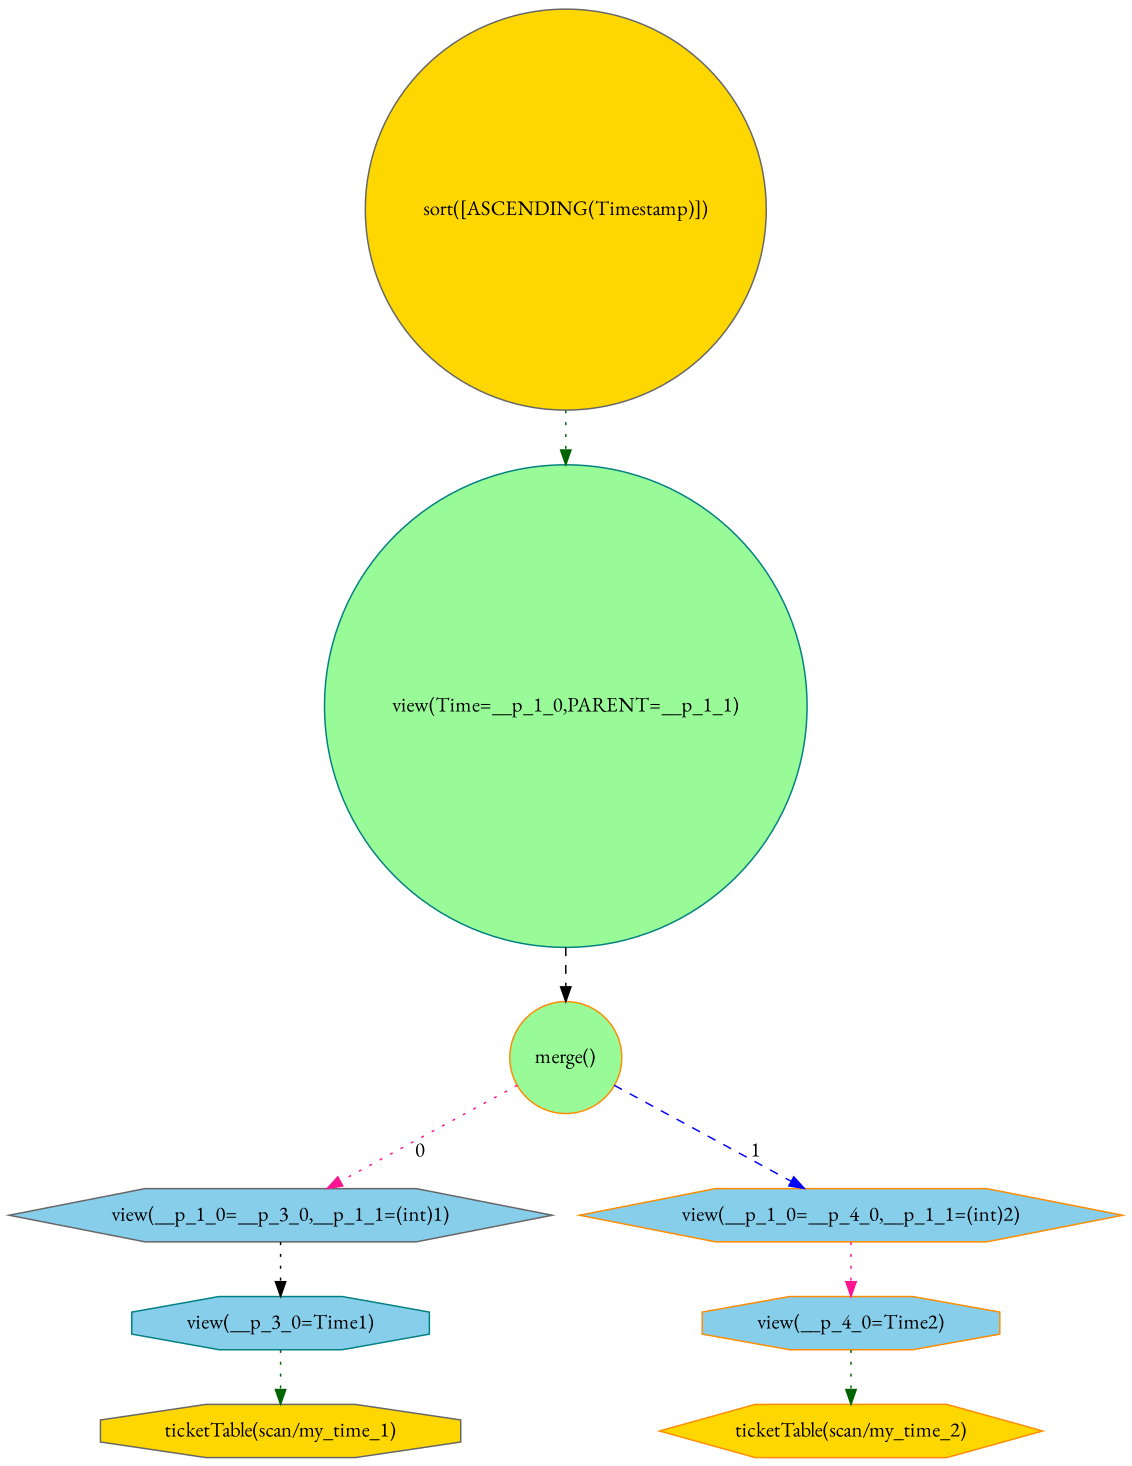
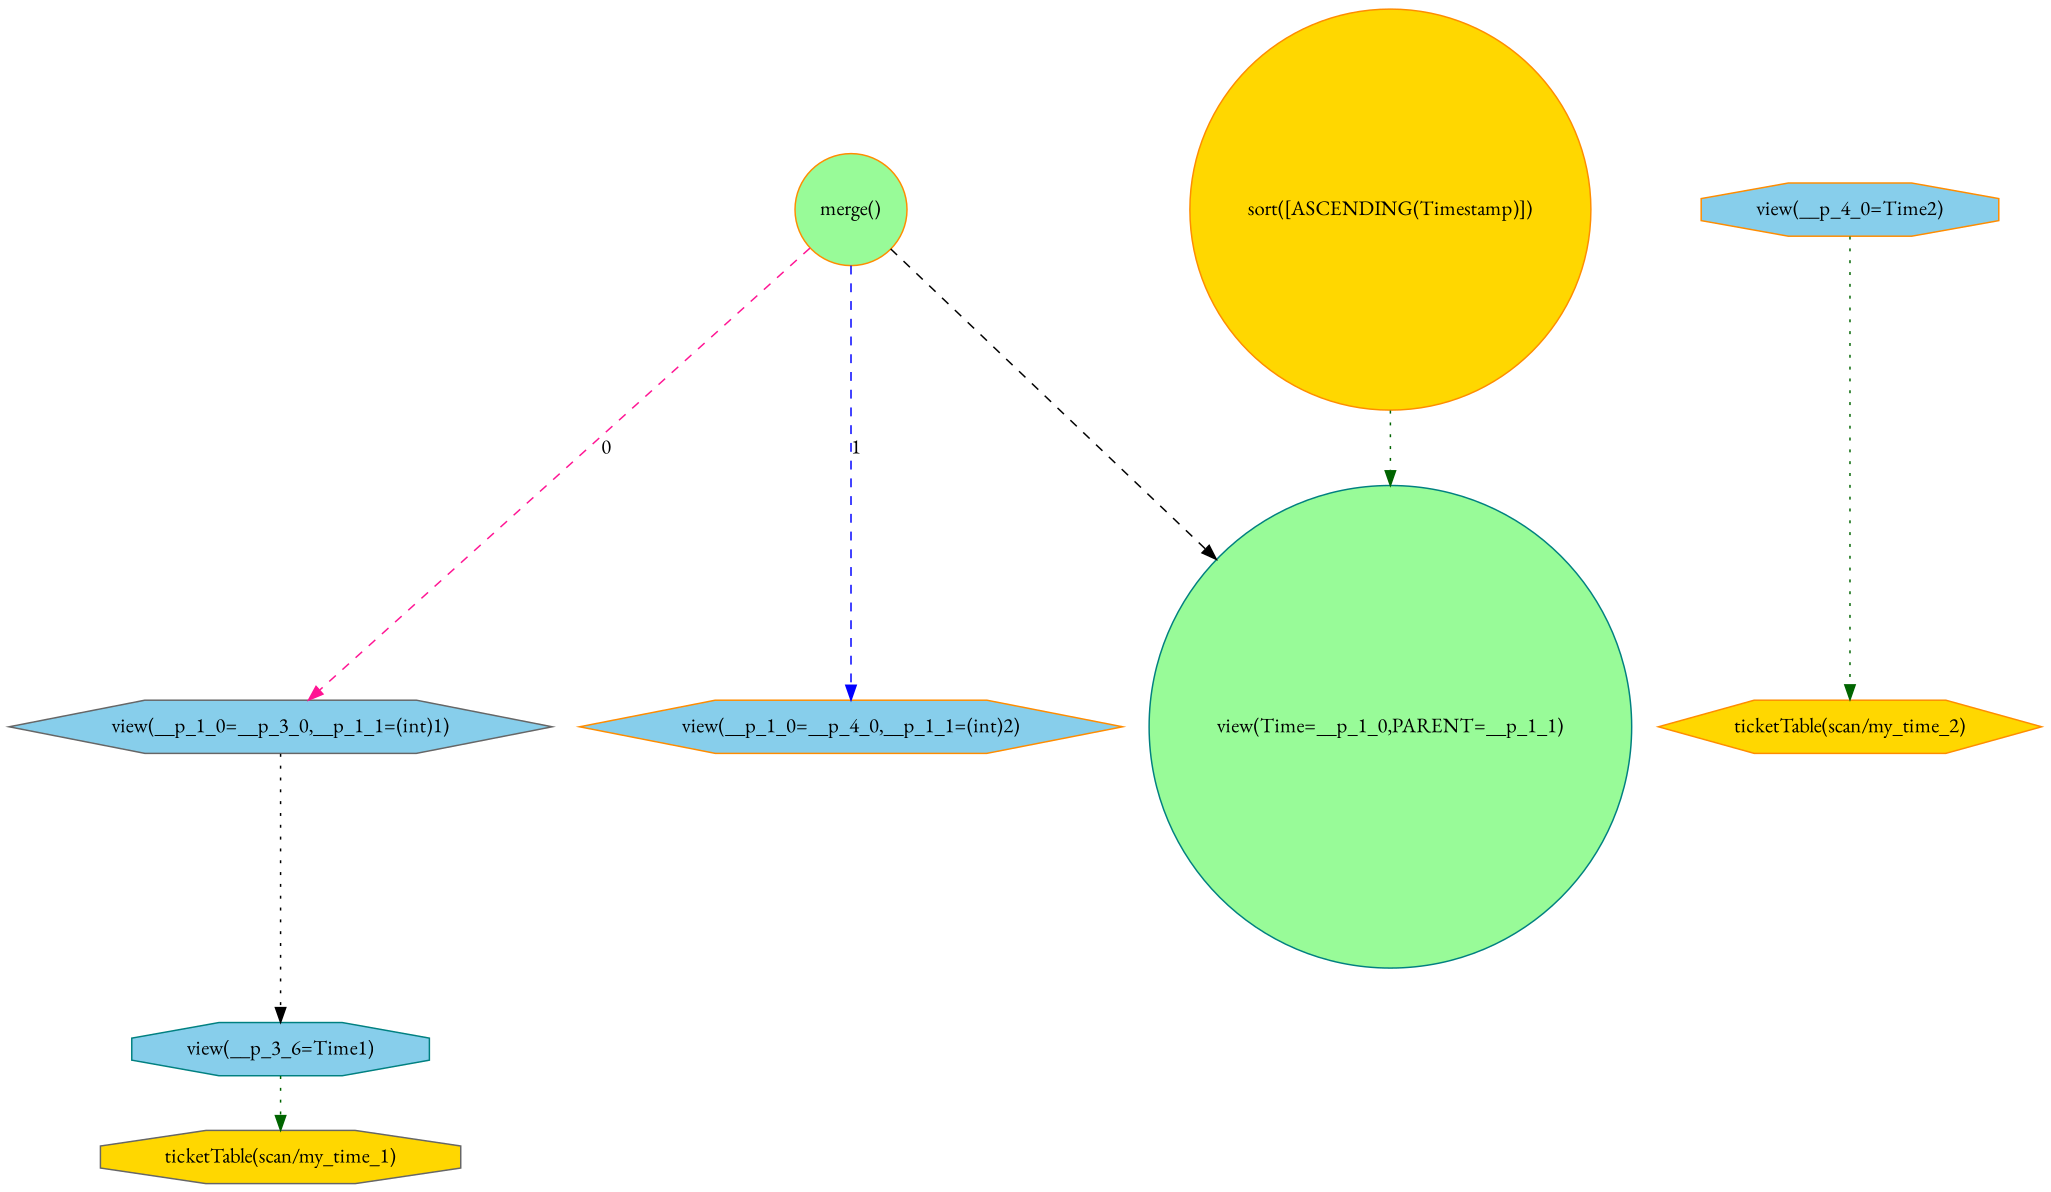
node "sort([ASCENDING(Timestamp)])": color gray40 -> darkorange
edge "view(Time=__p_1_0,PARENT=__p_1_1)" -> "merge()": reversed
edge "merge()" -> "view(__p_1_0=__p_3_0,__p_1_1=(int)1)": style dotted -> dashed
edge "view(__p_1_0=__p_4_0,__p_1_1=(int)2)" -> "view(__p_4_0=Time2)": removed
node "view(__p_3_0=Time1)": label "view(__p_3_0=Time1)" -> "view(__p_3_6=Time1)"
